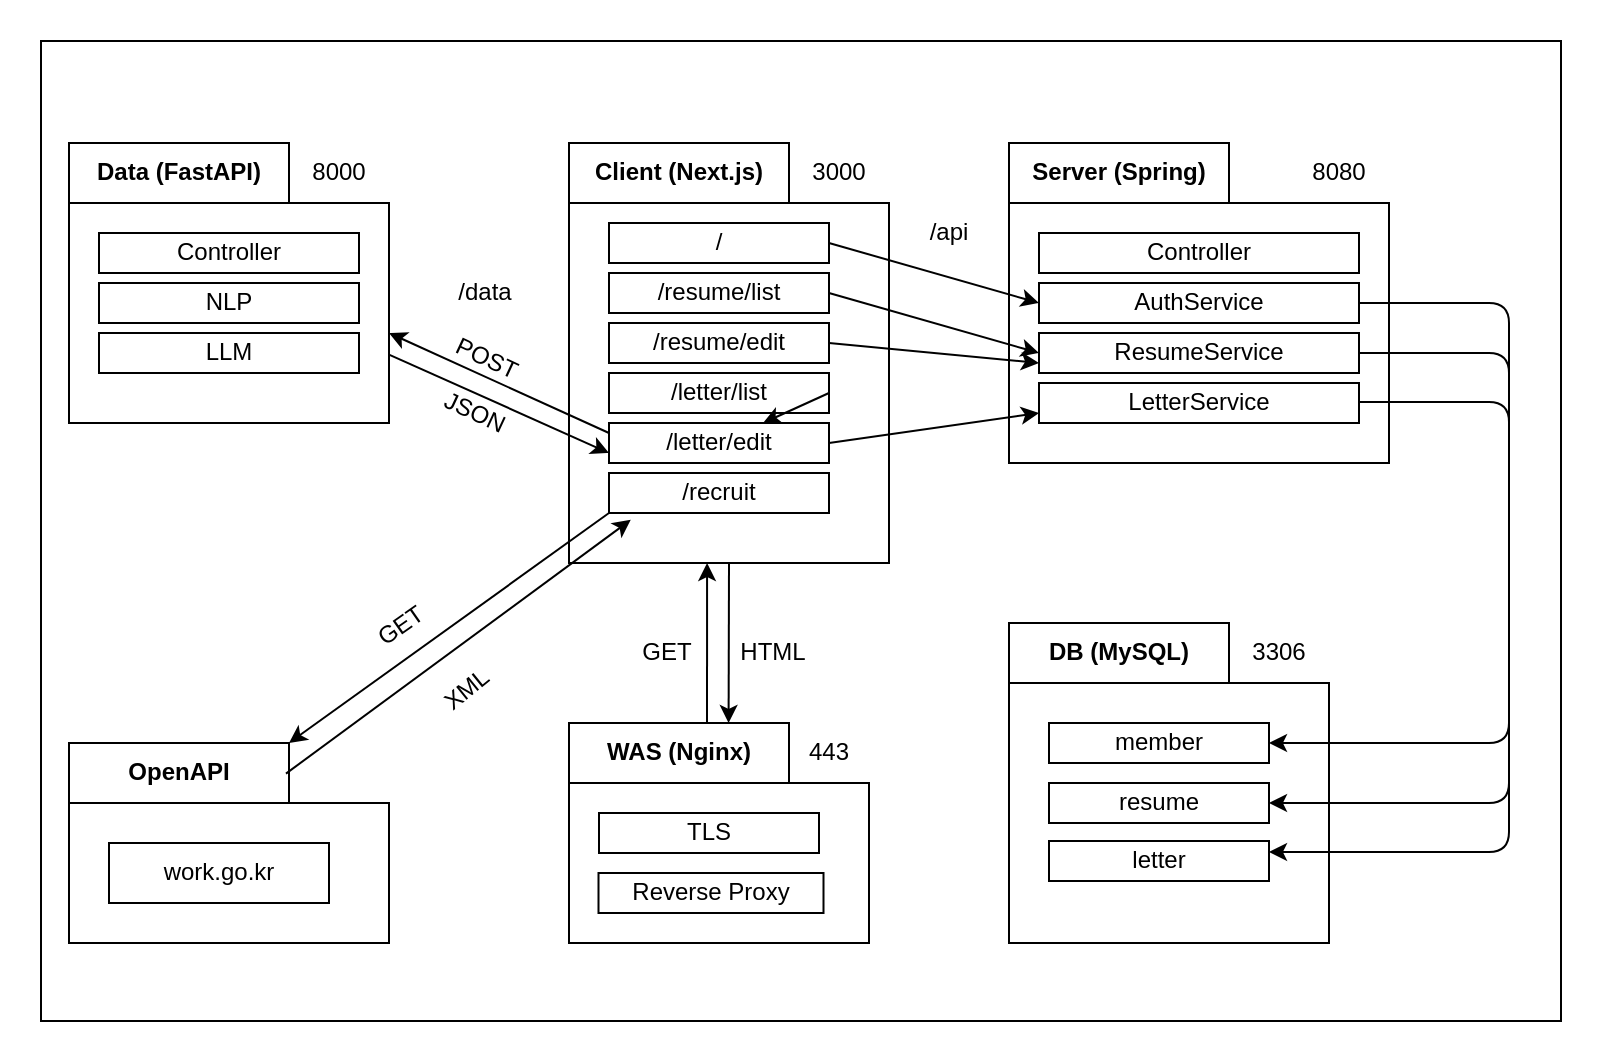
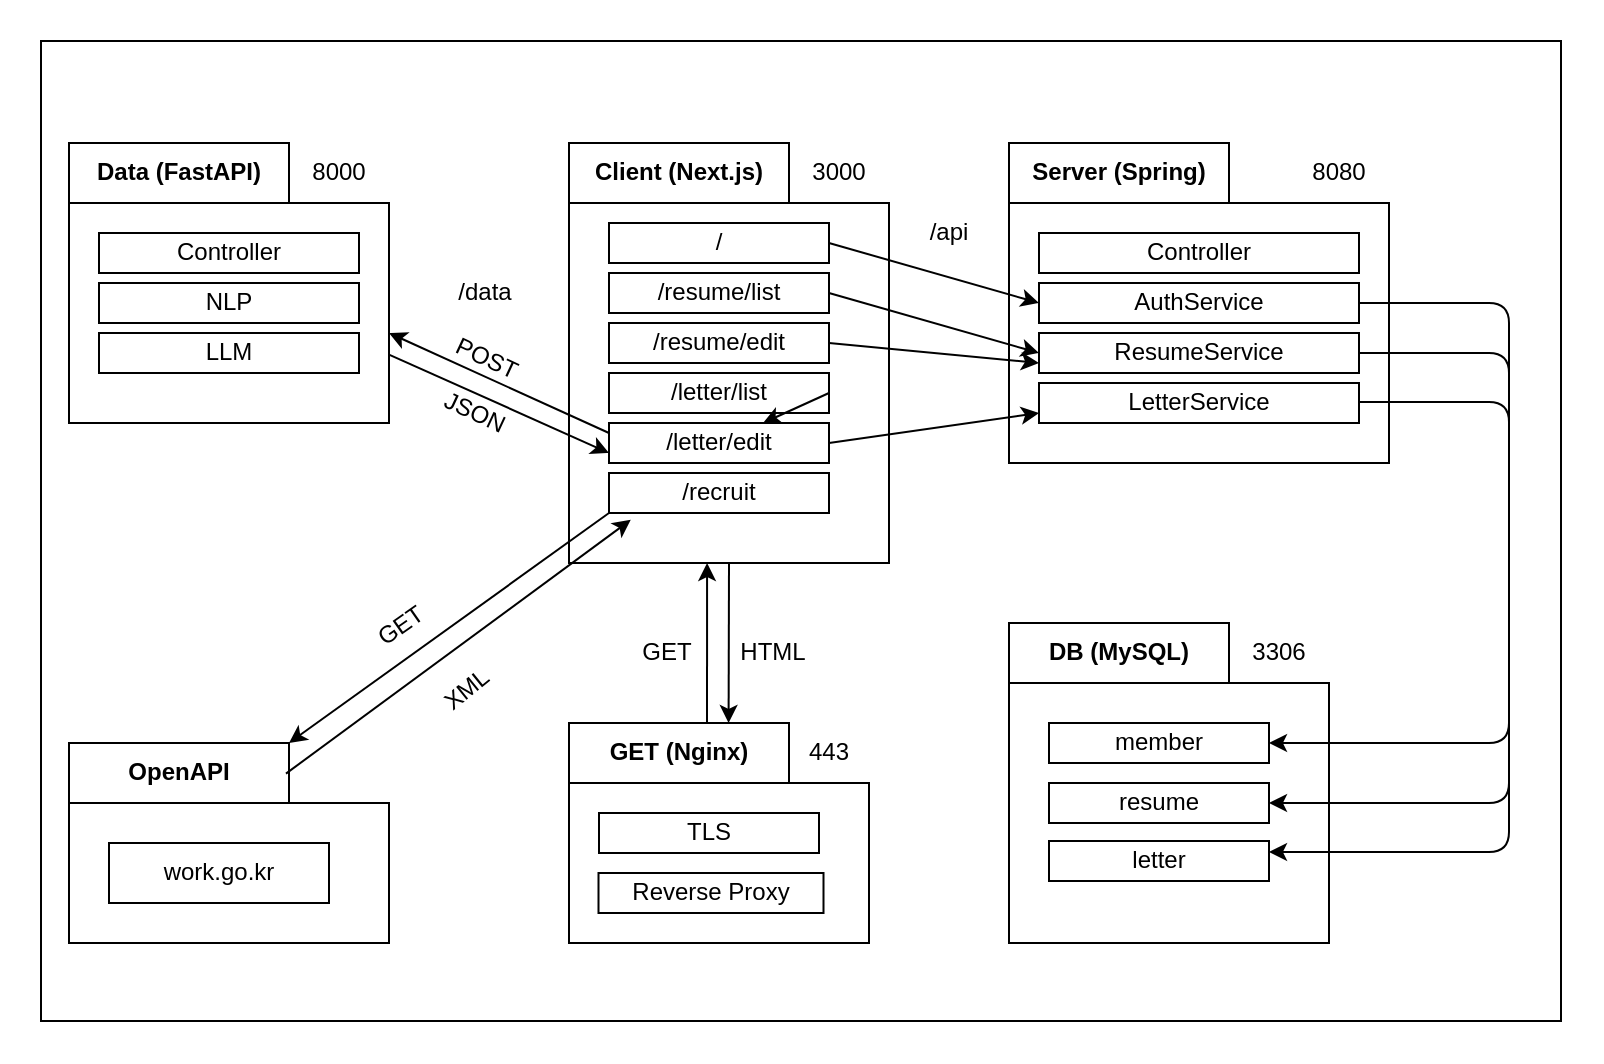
node "WAS (Nginx)": label "WAS (Nginx)" -> "GET (Nginx)"
